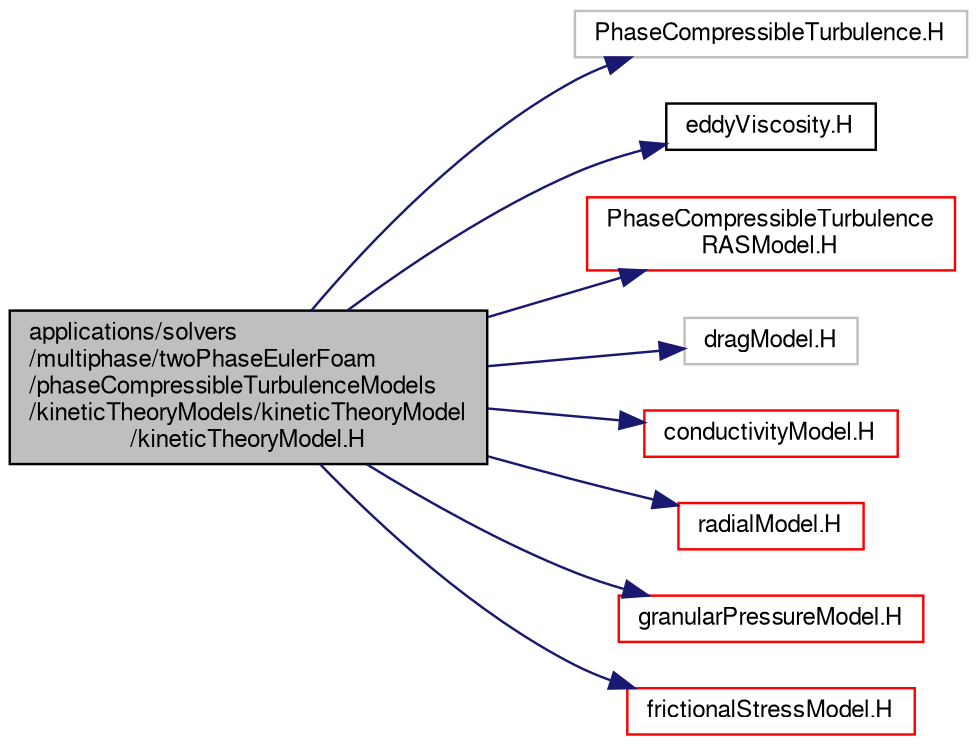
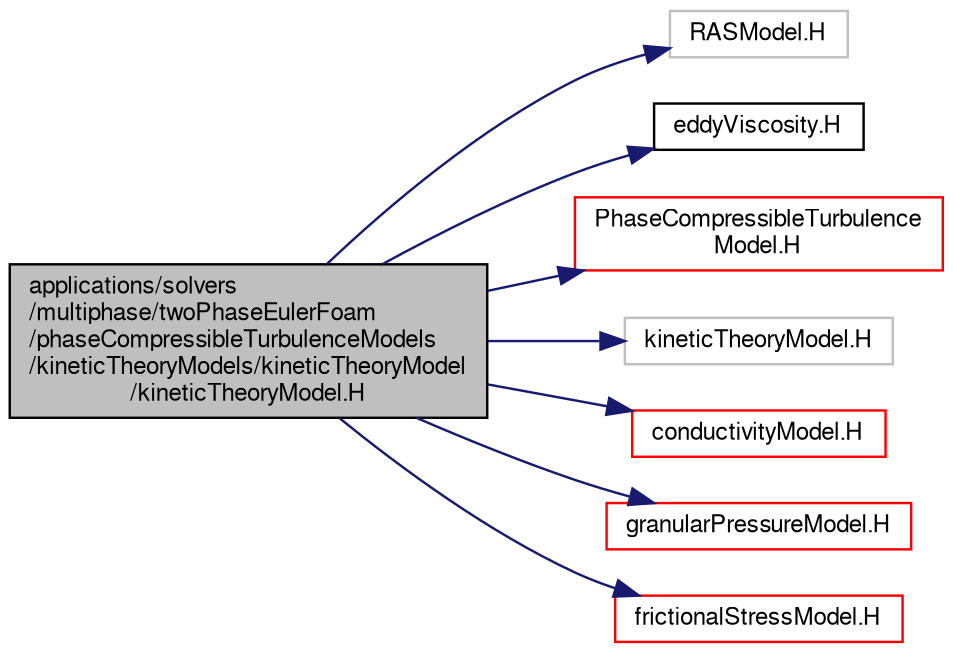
node "PhaseCompressibleTurbulence.H": label "PhaseCompressibleTurbulence.H" -> "RASModel.H"
node "PhaseCompressibleTurbulence RASModel.H": label "PhaseCompressibleTurbulence RASModel.H" -> "PhaseCompressibleTurbulence Model.H"
node "dragModel.H": label "dragModel.H" -> "kineticTheoryModel.H"
node "radialModel.H": removed
